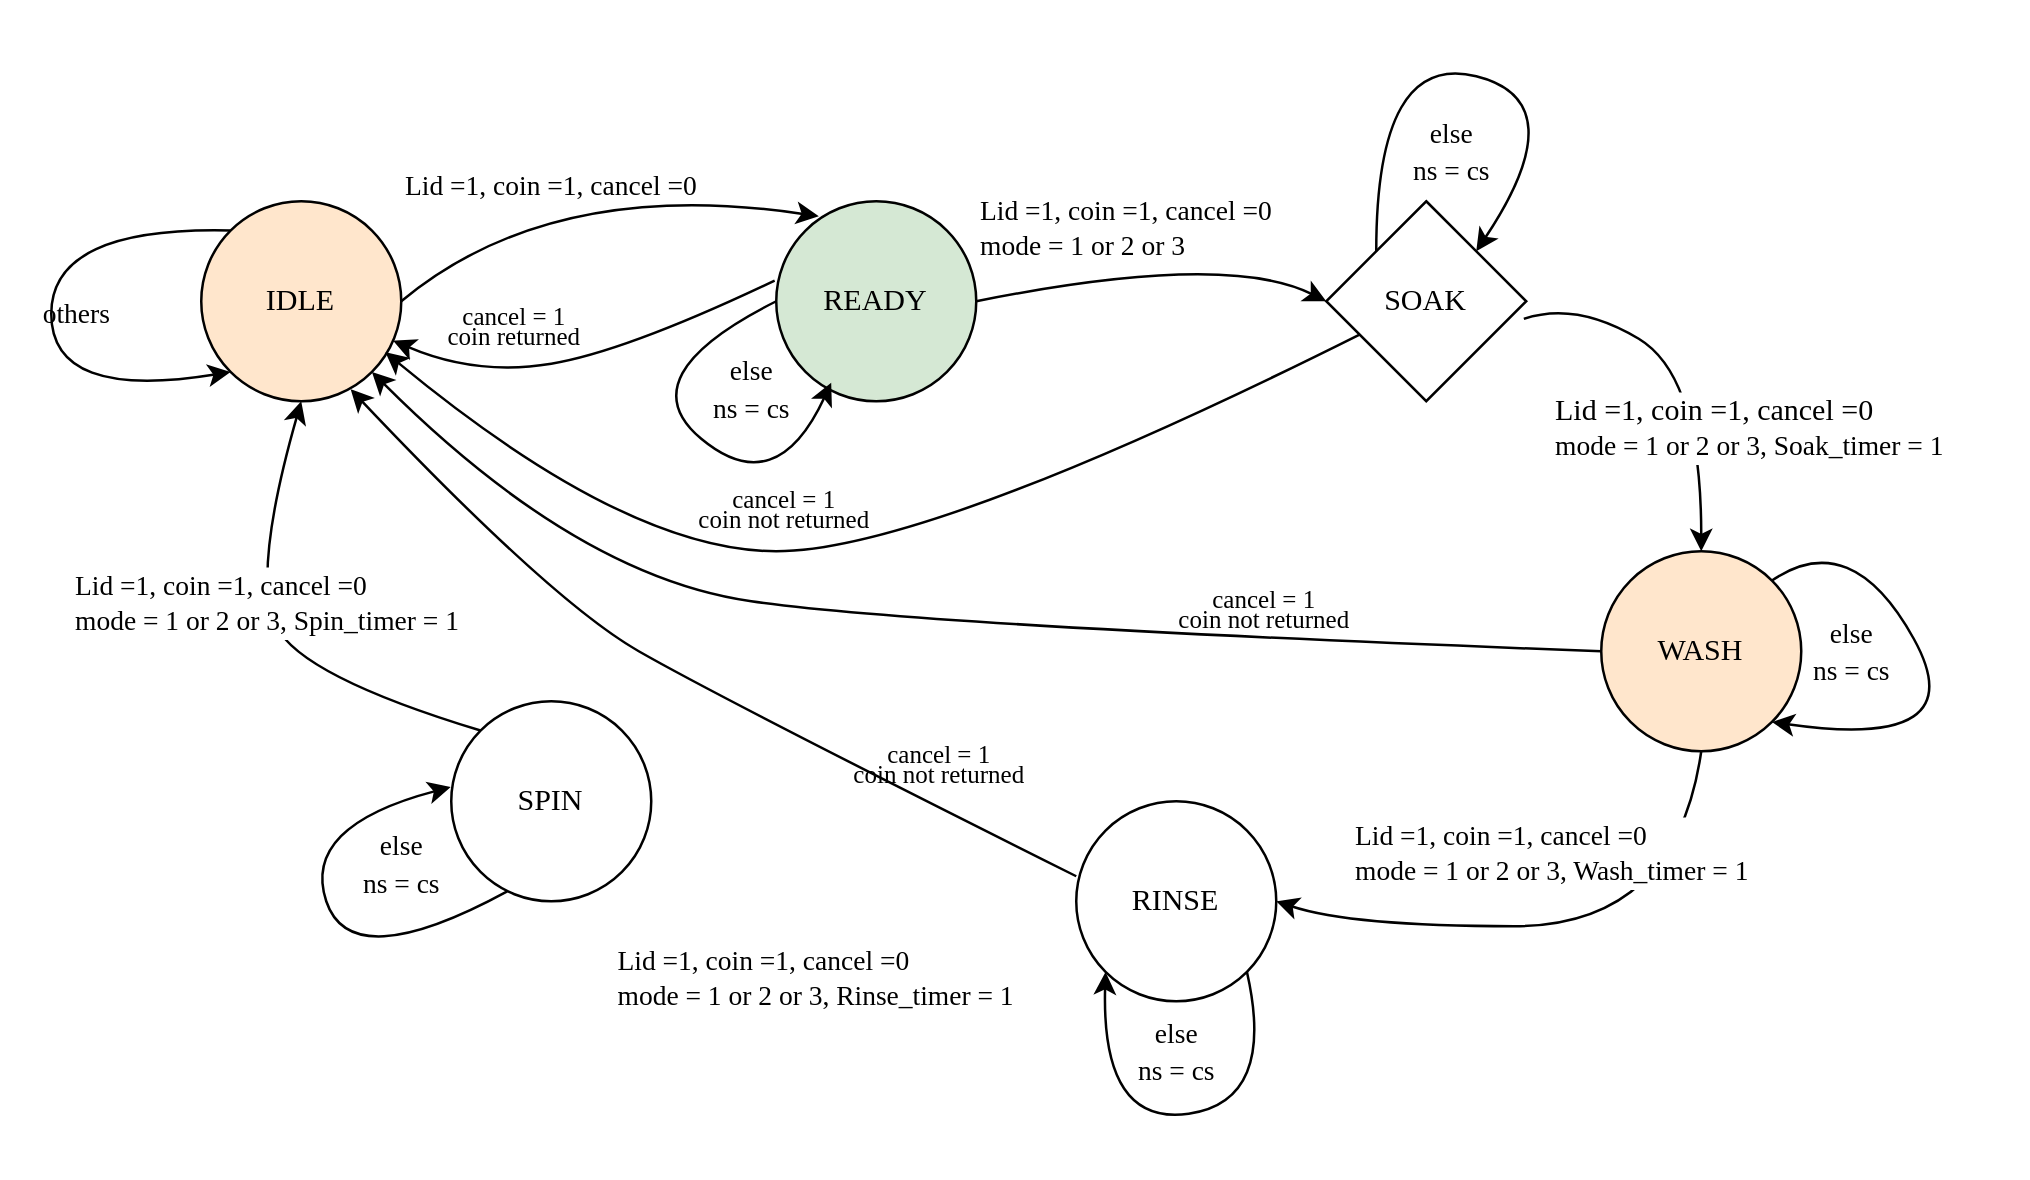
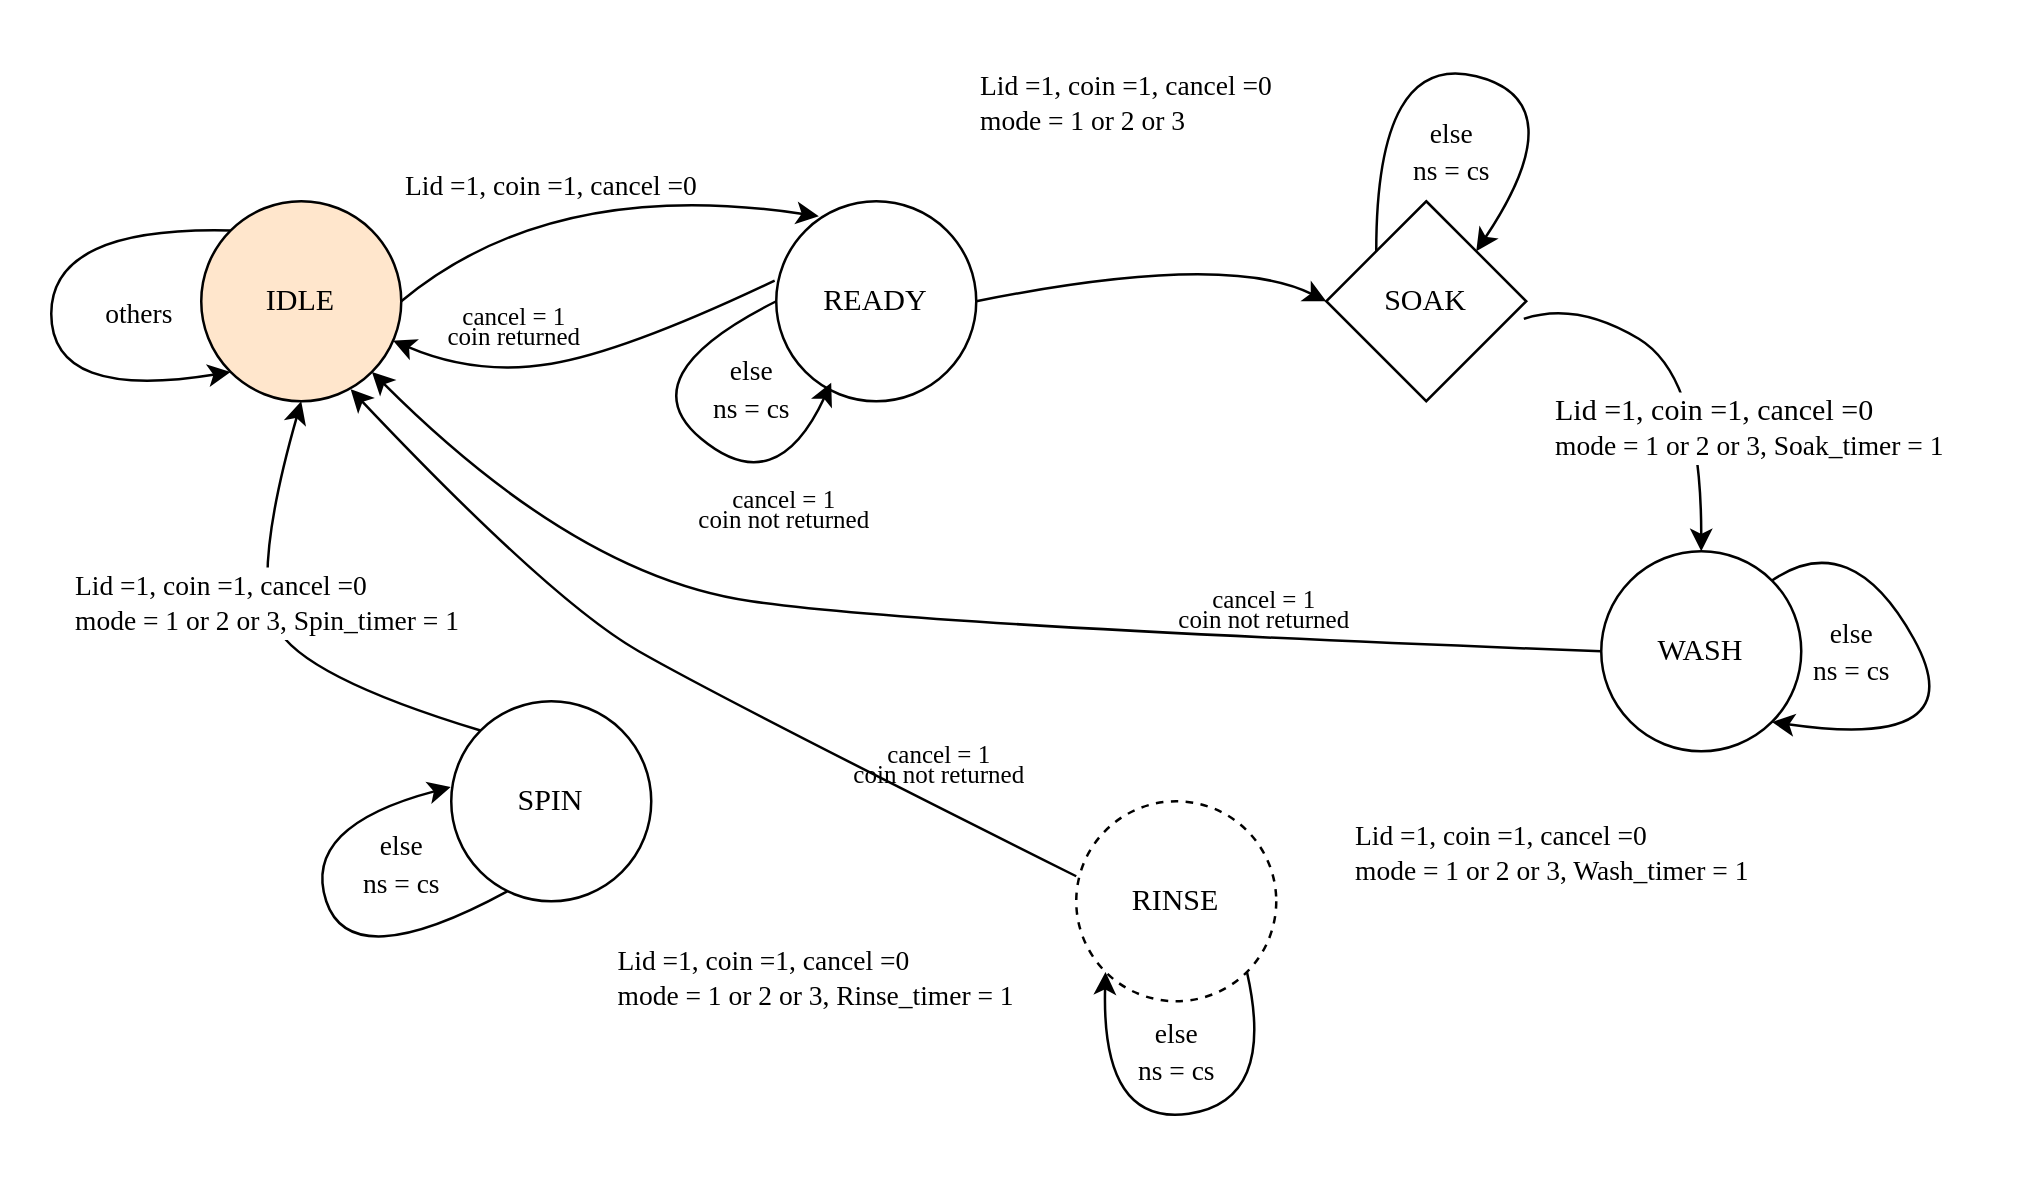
node "Lid =1, coin =1, cancel =0mode = 1 or 2 or 3": moved (1151, 226) -> (1151, 101)
node "READY": fillcolor #d5e8d4 -> #ffffff
node "others": moved (76, 314) -> (139, 314)
edge "SOAK" -> "IDLE": removed
node "WASH": fillcolor #ffe6cc -> #ffffff
node "RINSE": style solid -> dashed
edge "WASH" -> "RINSE": removed
